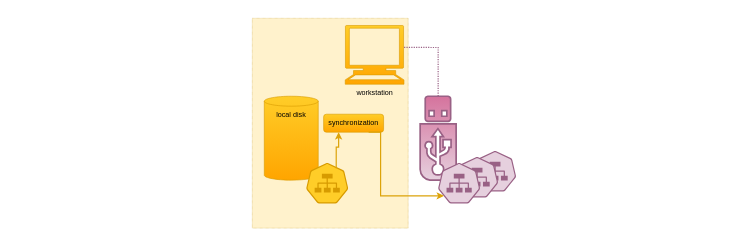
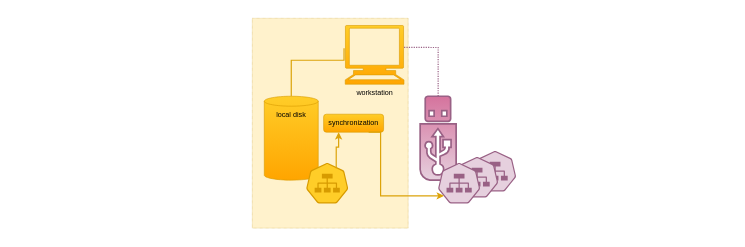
edge "workstation" -- "local disk": added
